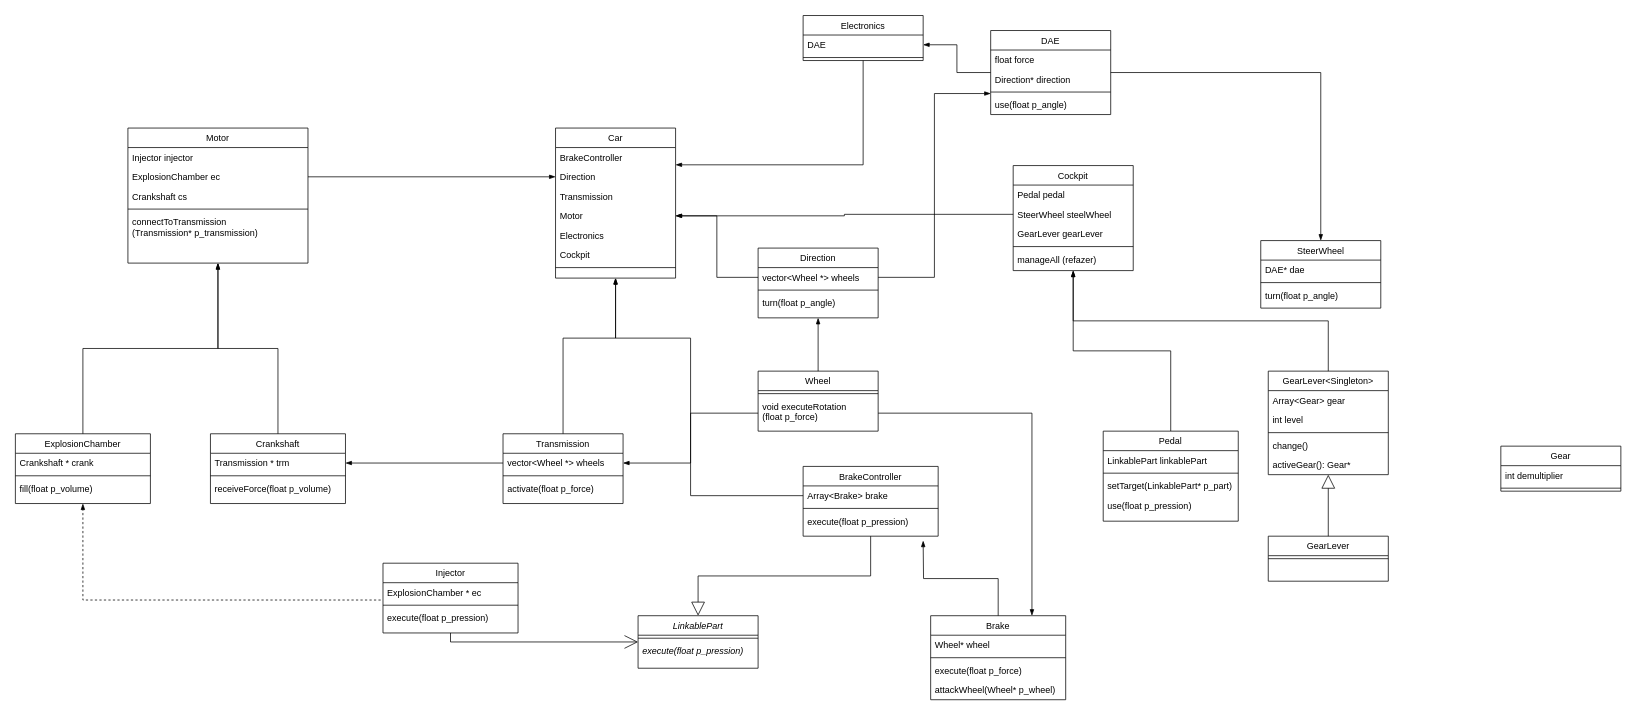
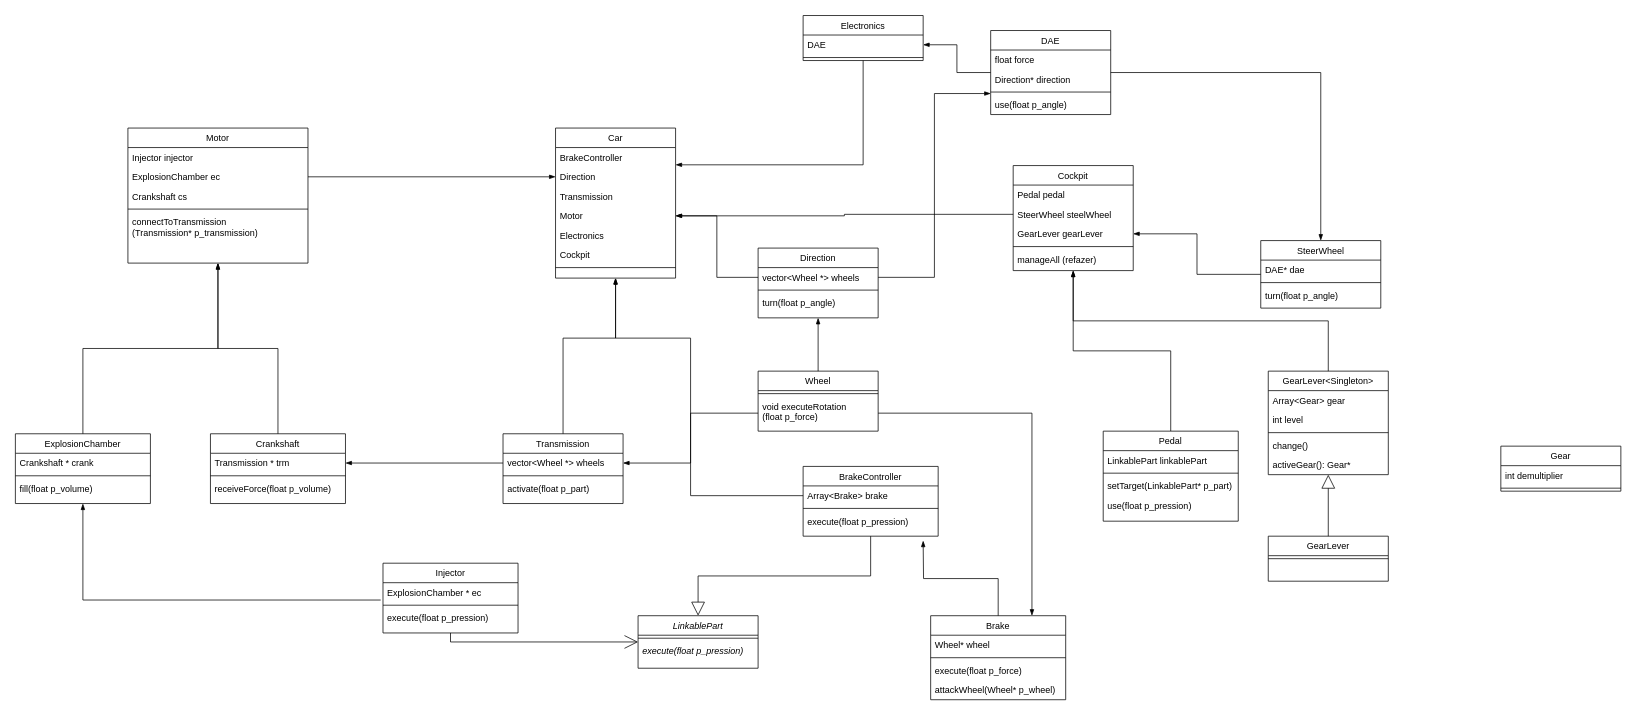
edge "SteerWheel" -> "GearLever gearLever": added
node "activate(float p_force)": label "activate(float p_force)" -> "activate(float p_part)"
edge "ExplosionChamber * ec" -> "ExplosionChamber": style dashed -> solid
